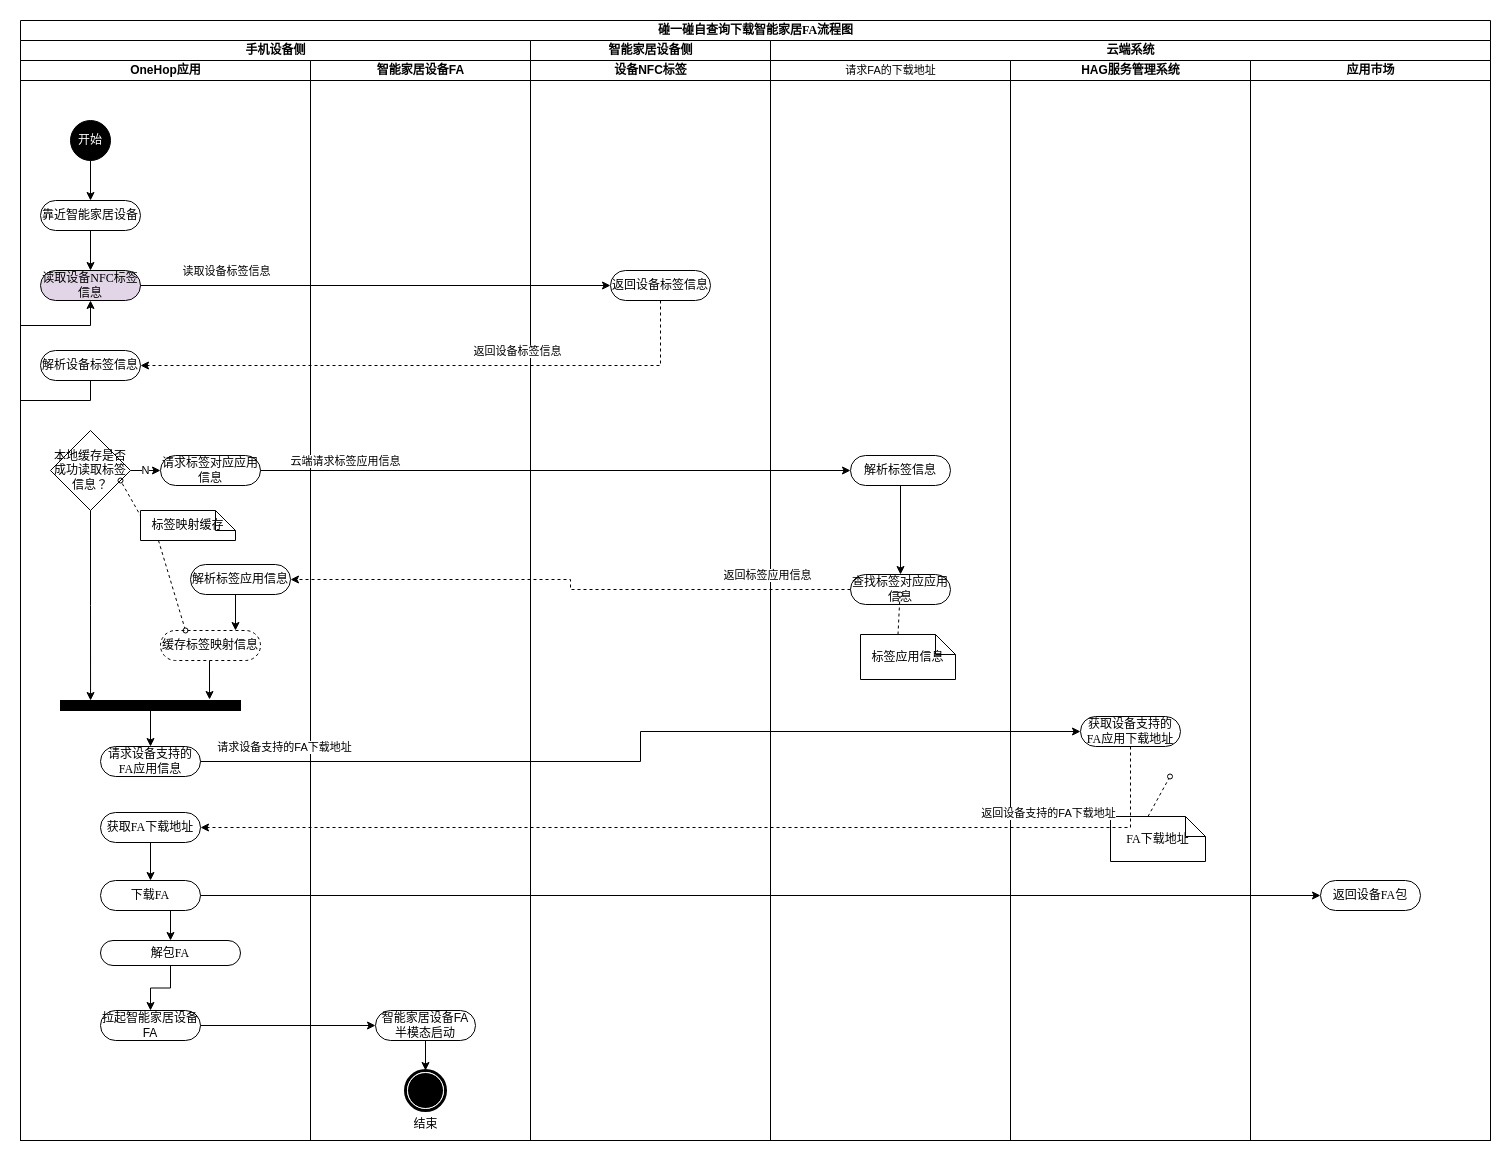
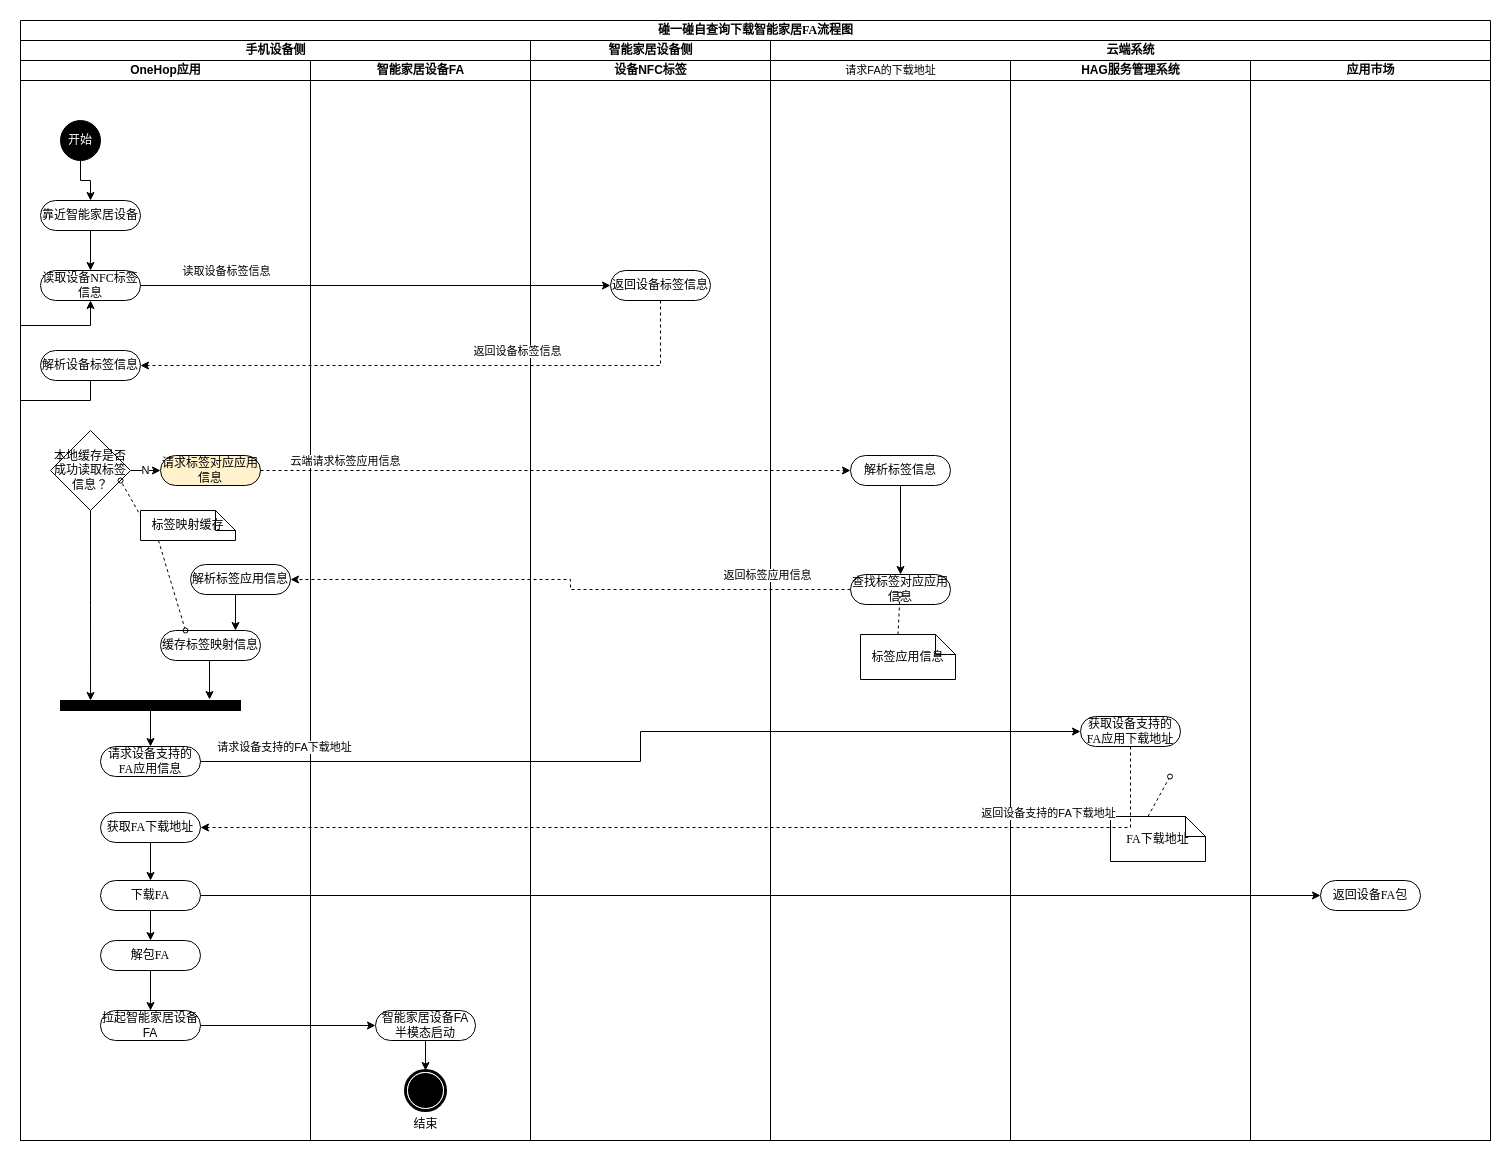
node "开始": moved (91, 141) -> (81, 141)
node "读取设备NFC标签信息": fillcolor #e1d5e7 -> #ffffff
node "请求标签对应应用信息": fillcolor #ffffff -> #fff2cc
edge "请求标签对应应用信息" -> "解析标签信息": style solid -> dashed
node "缓存标签映射信息": style dashed -> solid
node "解包FA": size 140x25 -> 100x30
